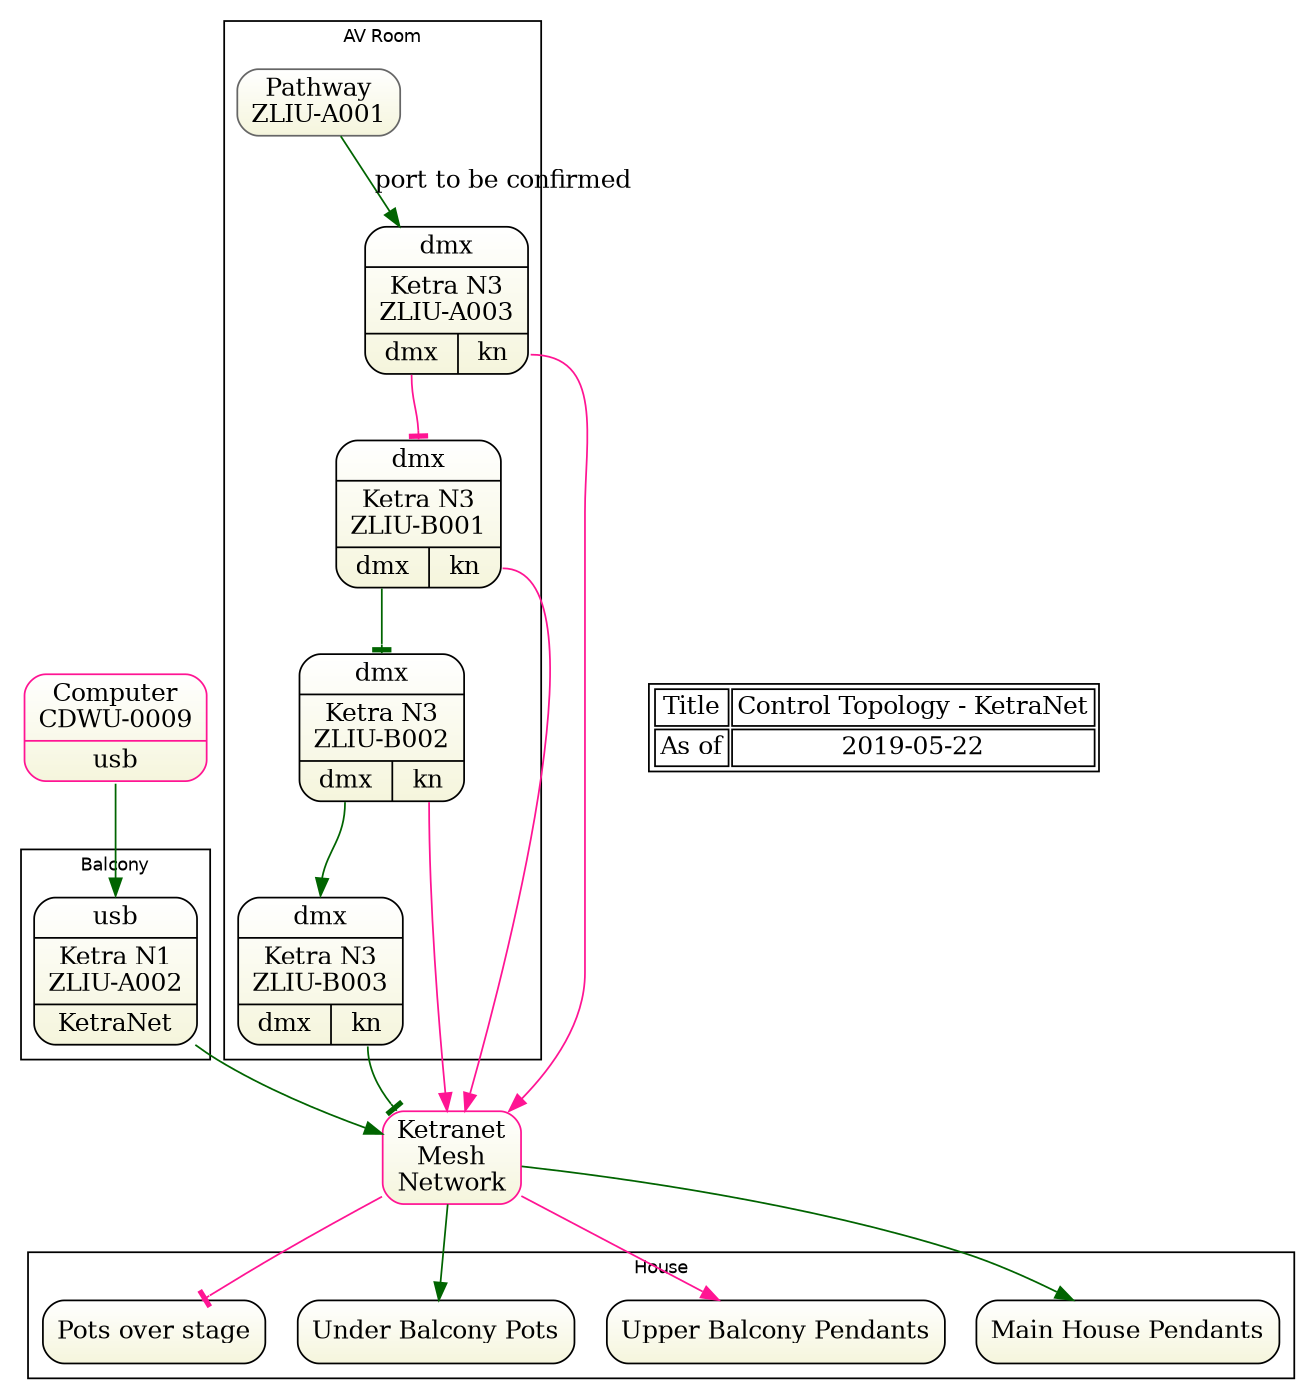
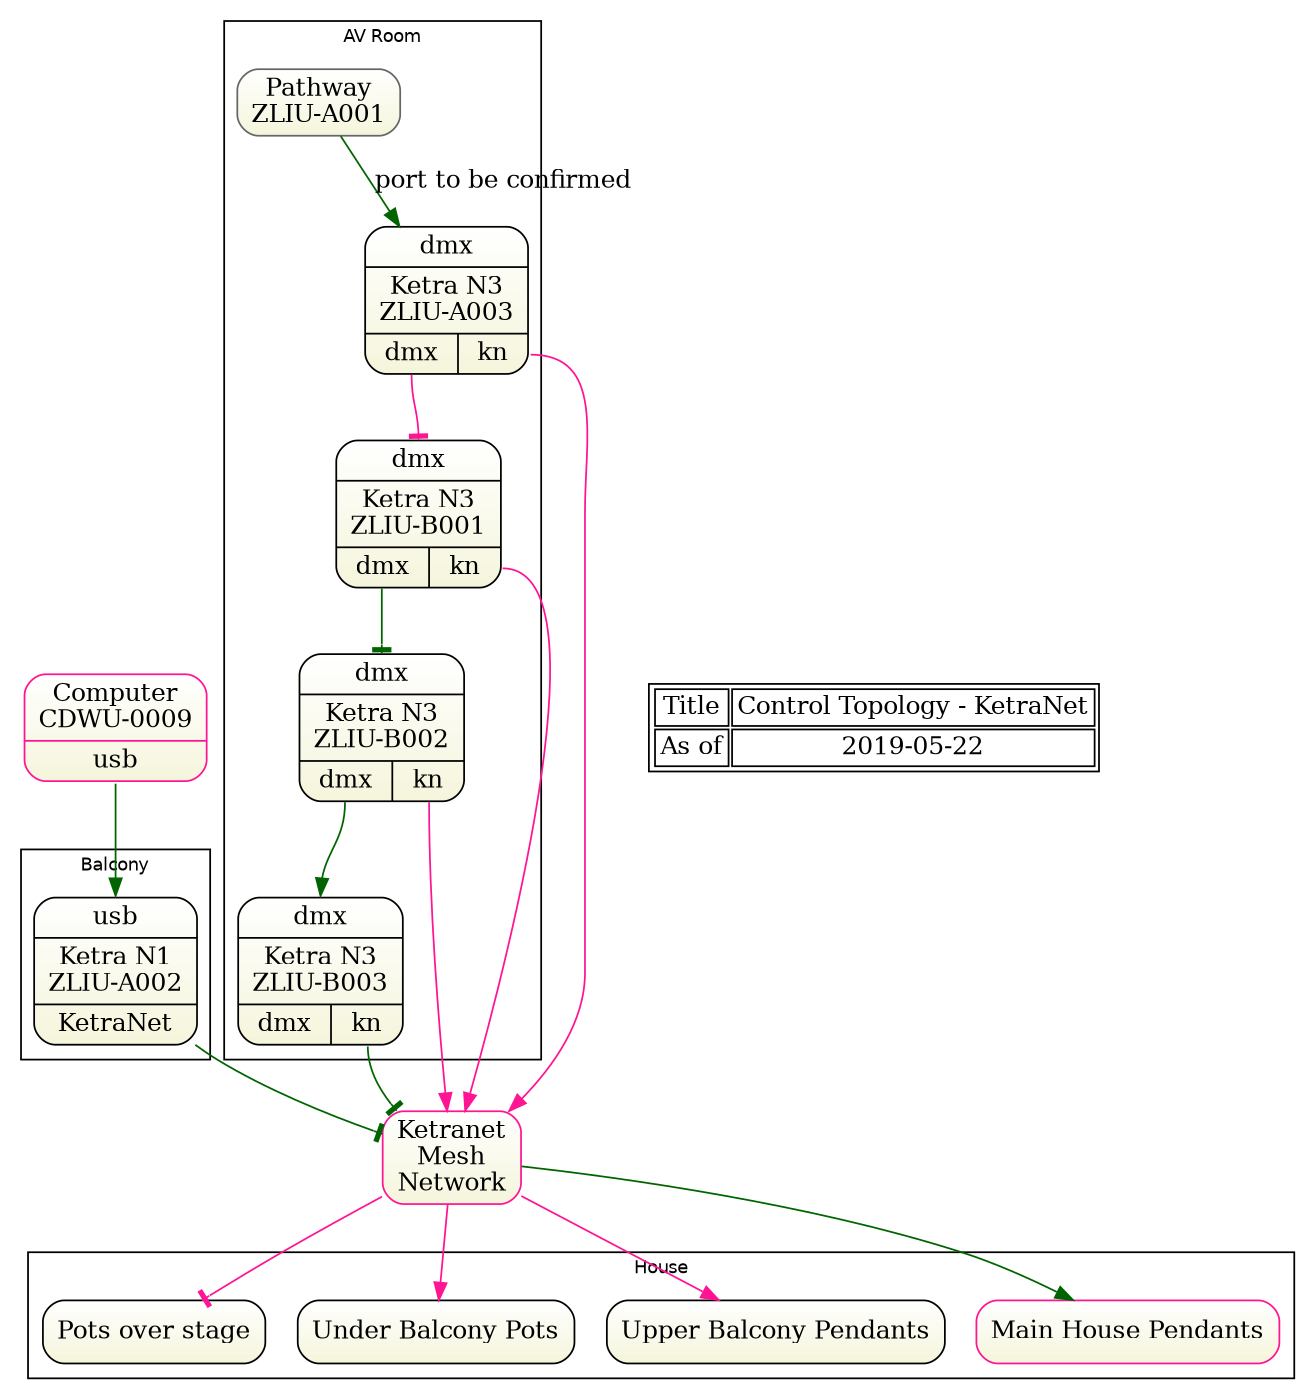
edge "usb" -> "Ketranet Mesh Network": arrowhead normal -> tee
edge "Ketranet Mesh Network" -> "Under Balcony Pots": color darkgreen -> deeppink
node "Main House Pendants": color black -> deeppink
